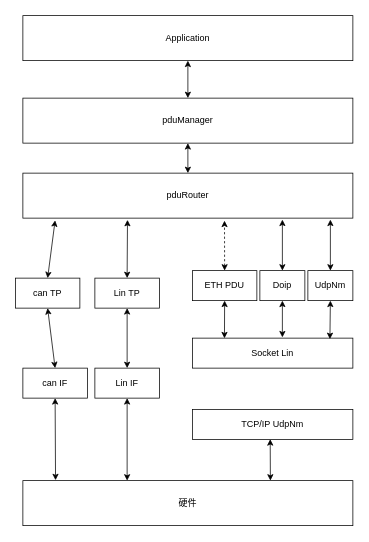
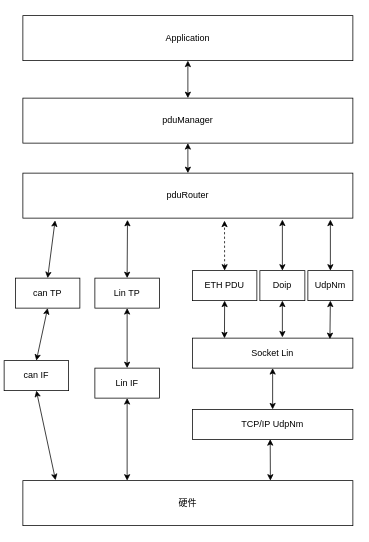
node "can IF": moved (55, 383) -> (36, 375)
edge "Socket Lin" -- "TCP/IP UdpNm": added
